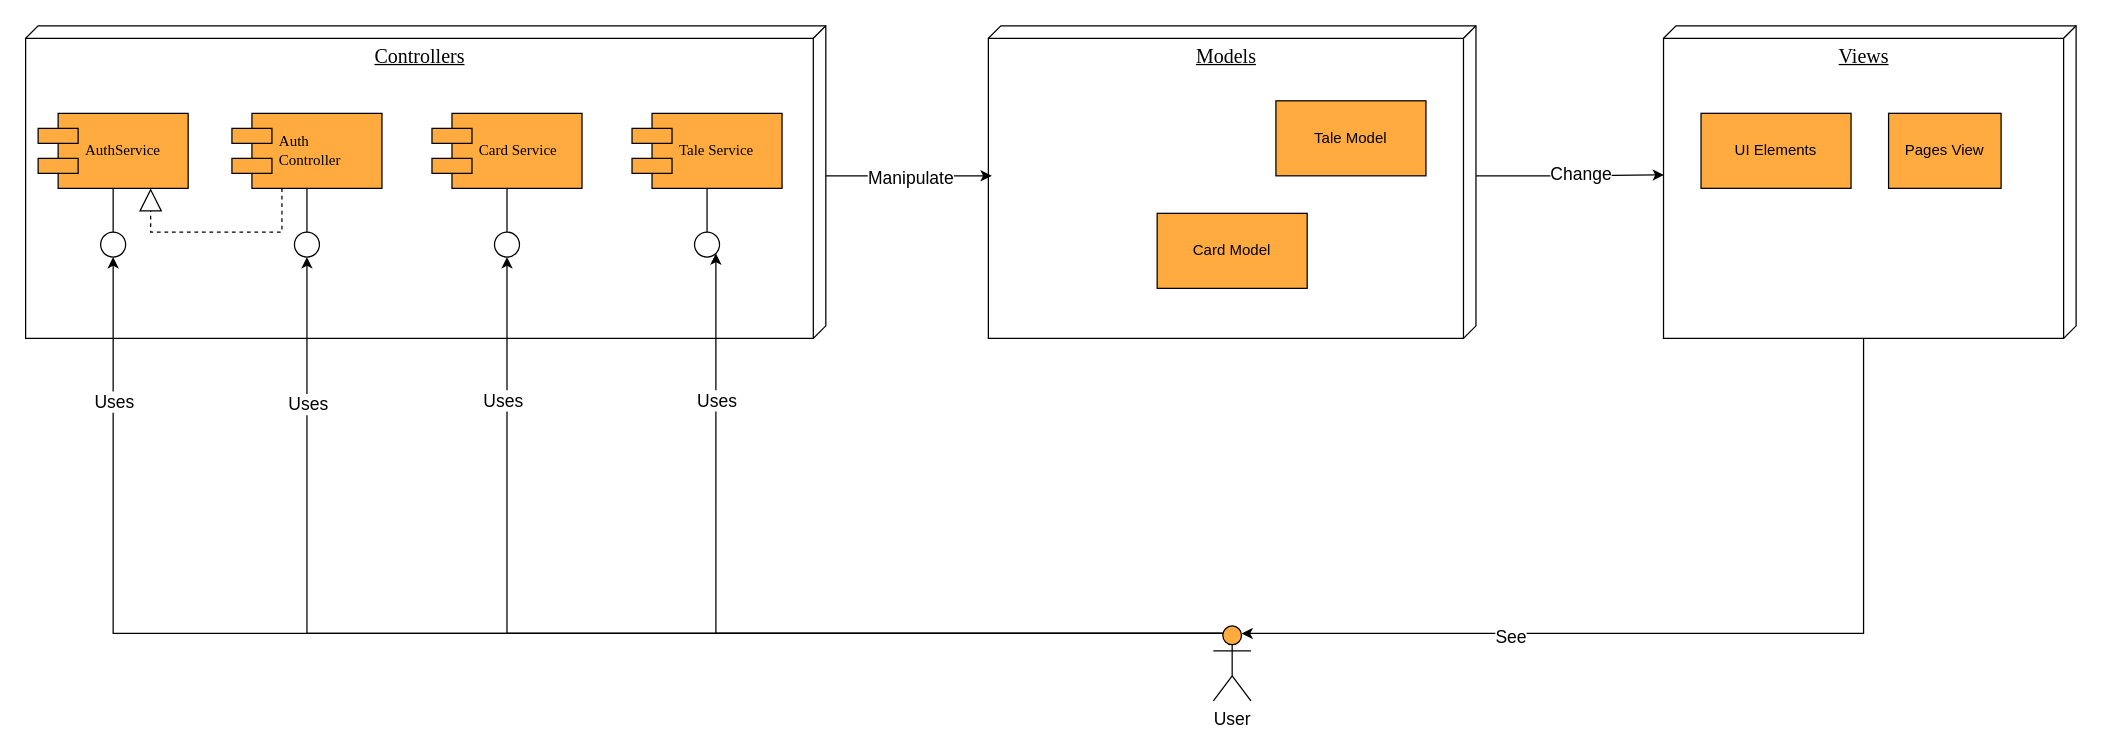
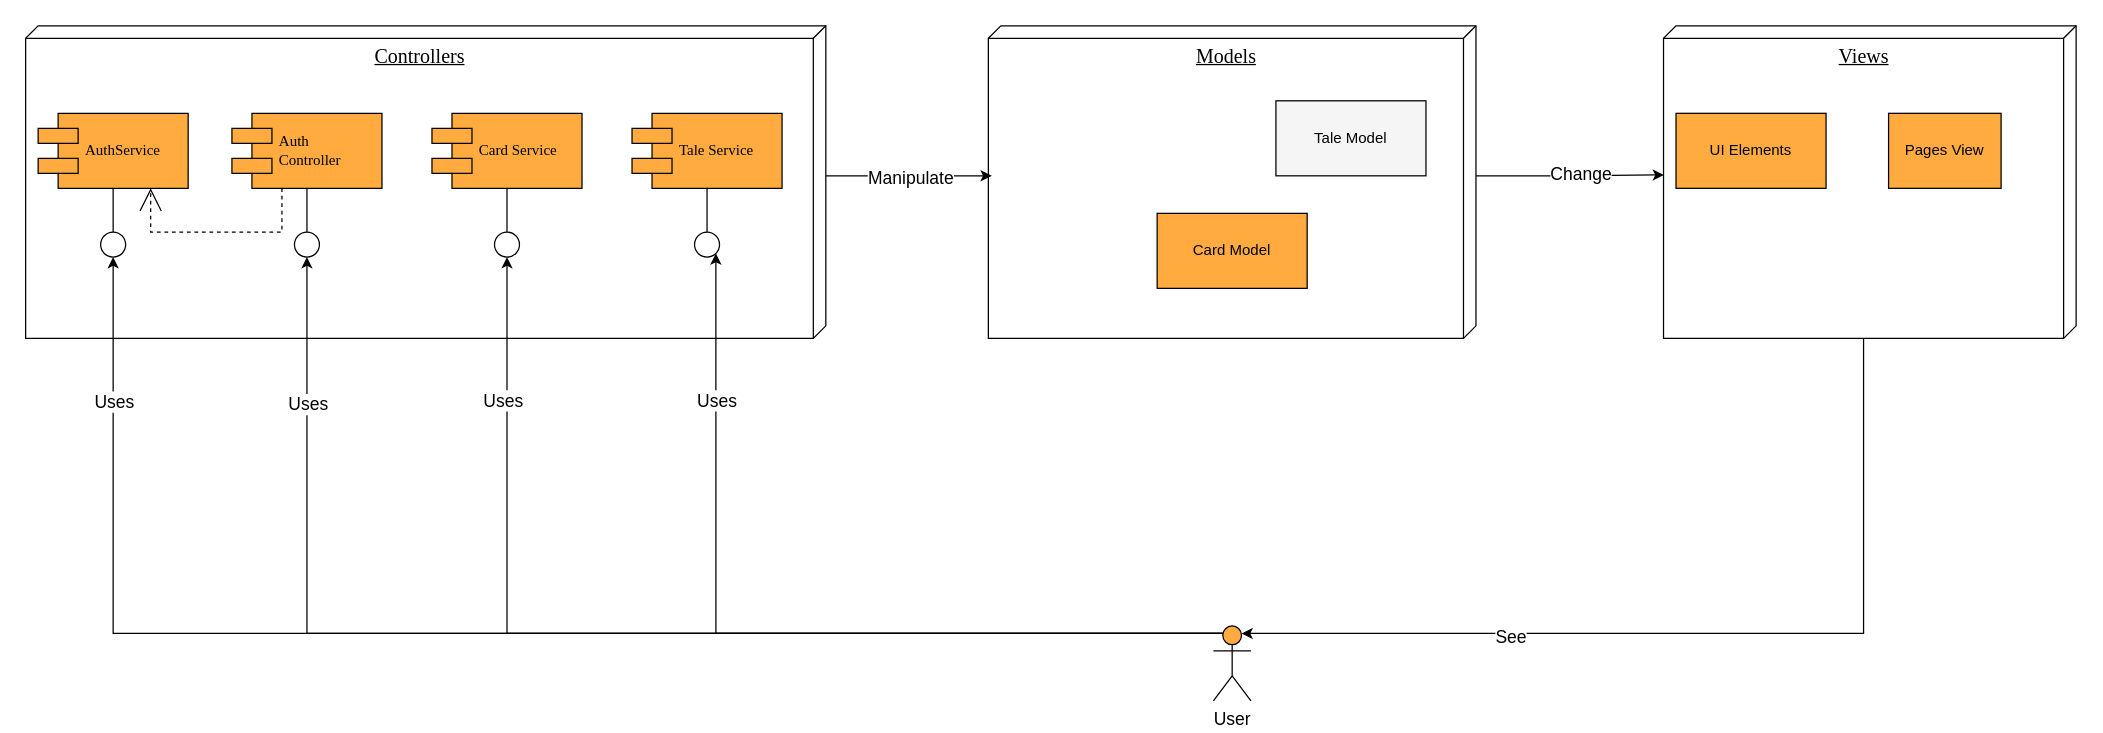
node "Tale Model": fillcolor #ffab40 -> #f5f5f5
node "UI Elements": moved (1776, 151) -> (1751, 151)
edge "Auth Controller" -> "AuthService": arrowhead block -> open
